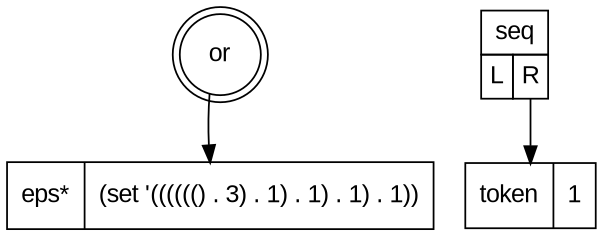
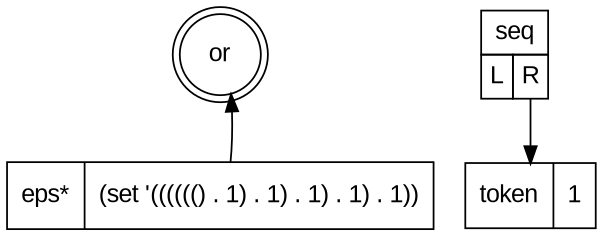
edge "or" -> "eps*": reversed
node "eps*": text "(set '(((((() . 3) . 1) . 1) . 1) . 1))" -> "(set '(((((() . 1) . 1) . 1) . 1) . 1))"
